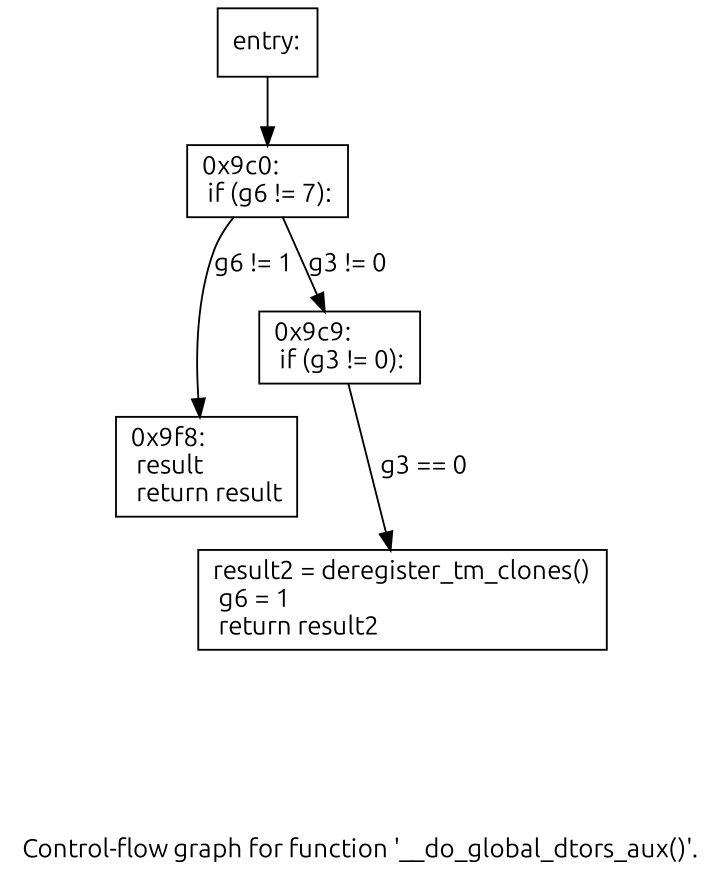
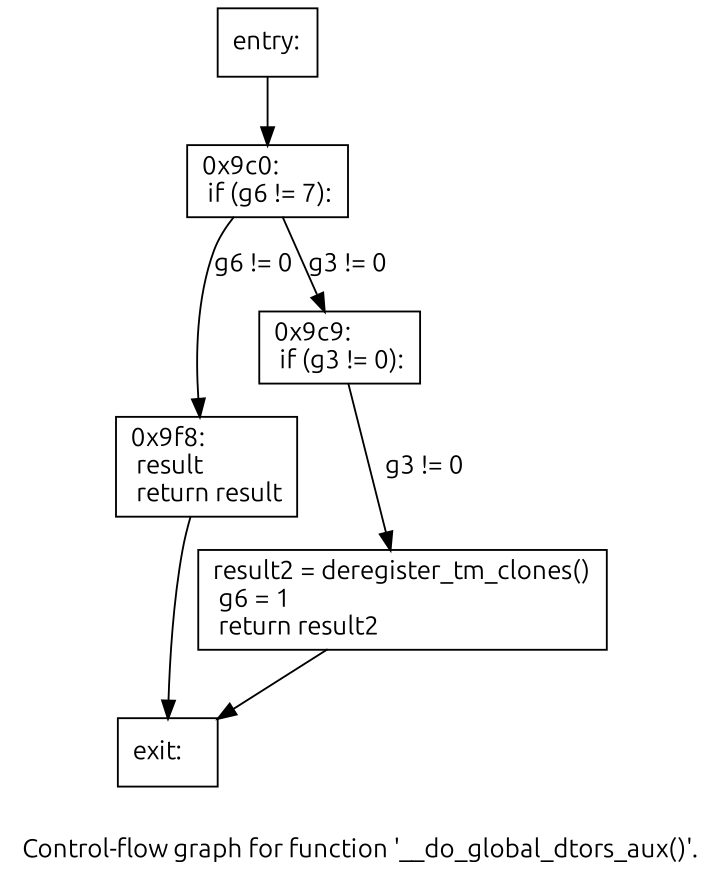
edge "0x9c0:" -> "0x9f8:": label "g6 != 1" -> "g6 != 0"
edge "0x9c9:" -> "result2 = deregister_tm_clones()": label "g3 == 0" -> "g3 != 0"
node "exit:": added
